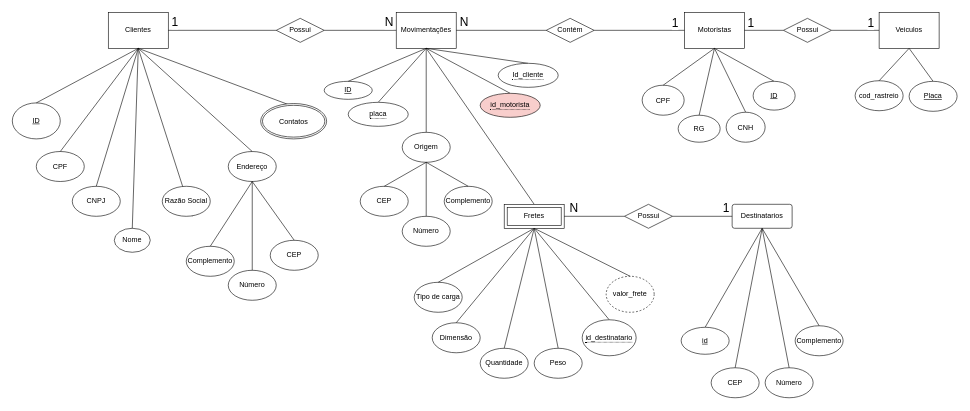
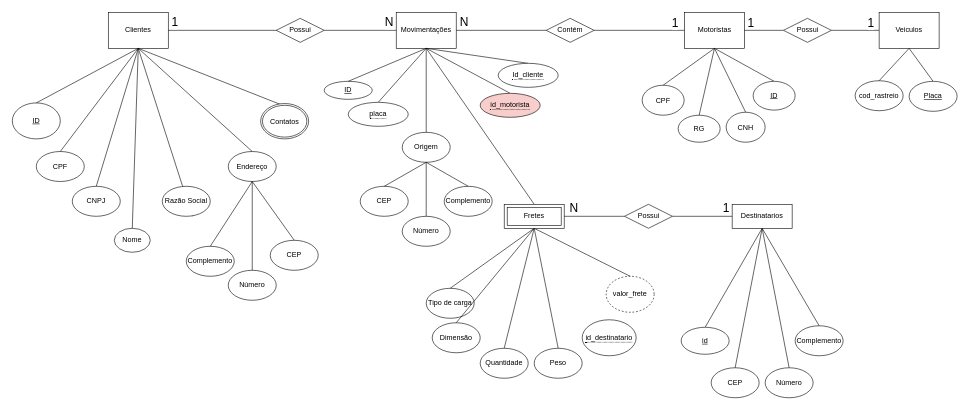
node "Contatos": size 66x35 -> 48x35
node "Destinatarios": shape rounded rectangle -> rectangle
edge "Fretes" -- "id_destinatario": removed
node "Tipo de carga": moved (438, 297) -> (450, 303)
